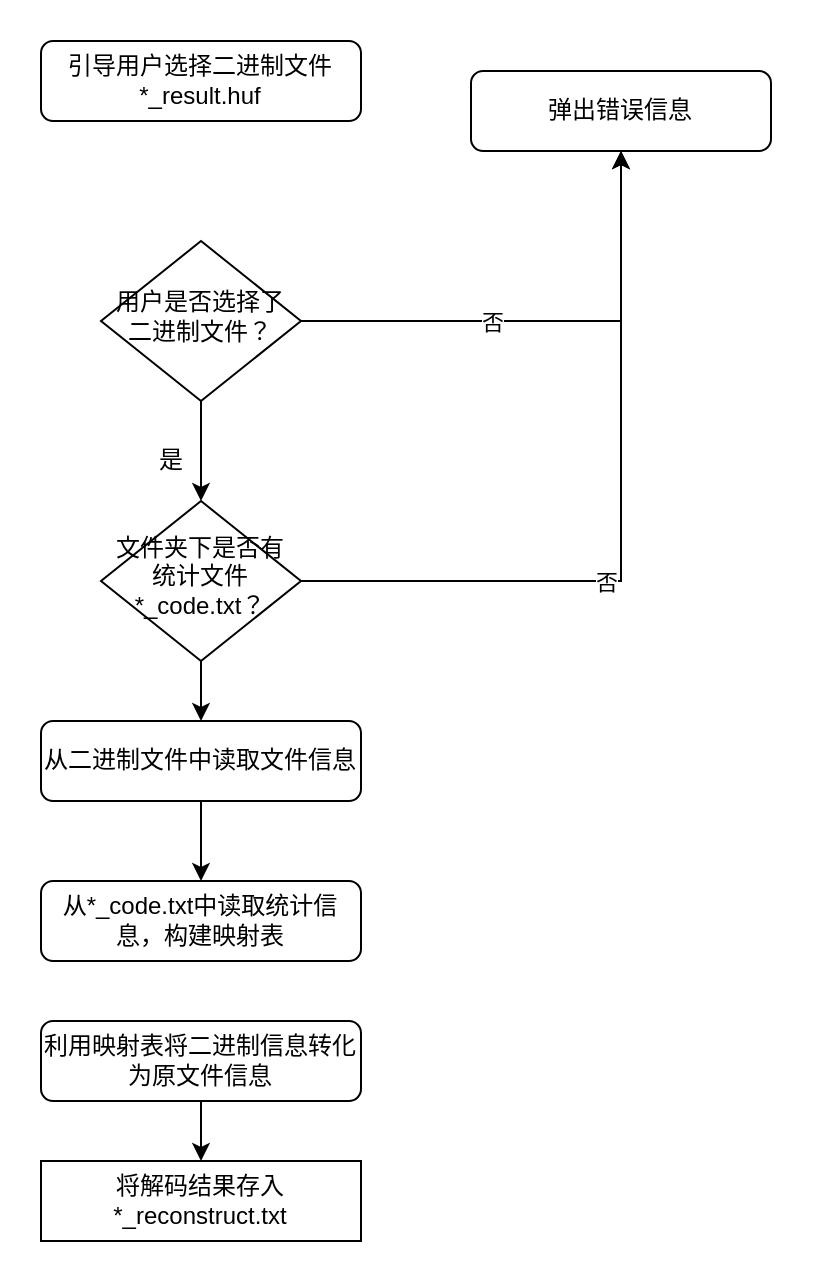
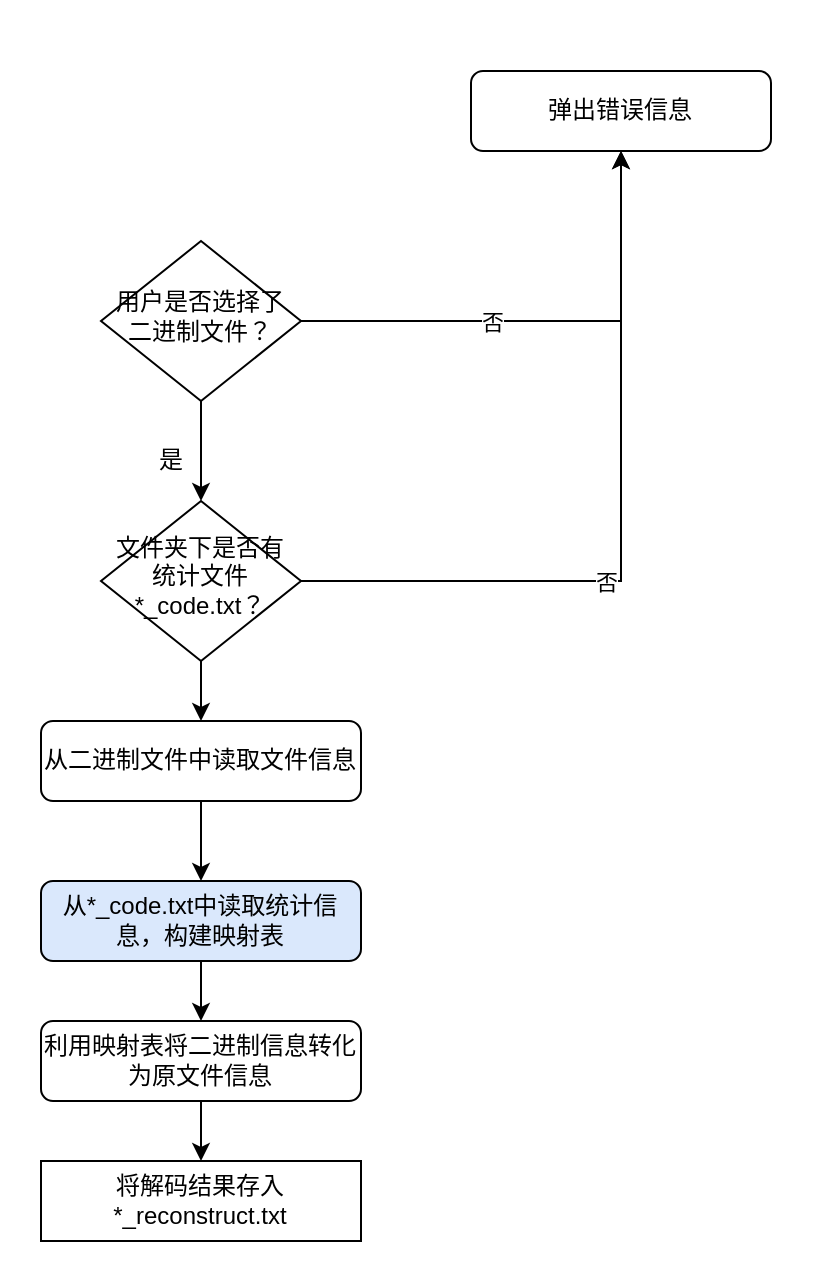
node "引导用户选择二进制文件*_result.huf": removed
node "从*_code.txt中读取统计信息，构建映射表": fillcolor #ffffff -> #dae8fc
edge "从*_code.txt中读取统计信息，构建映射表" -> "利用映射表将二进制信息转化为原文件信息": added
